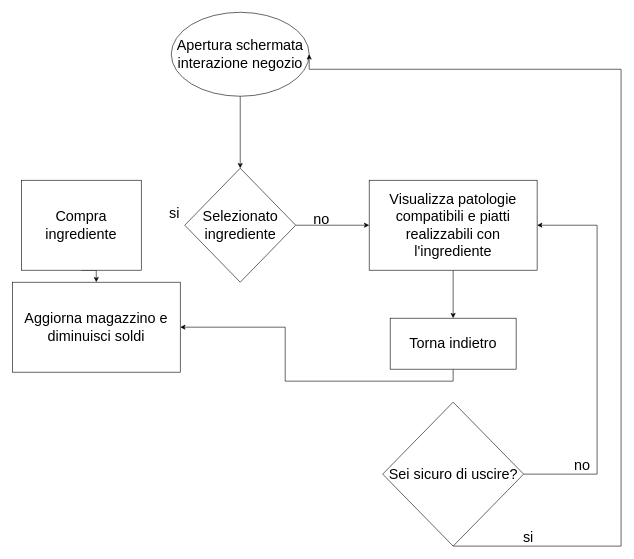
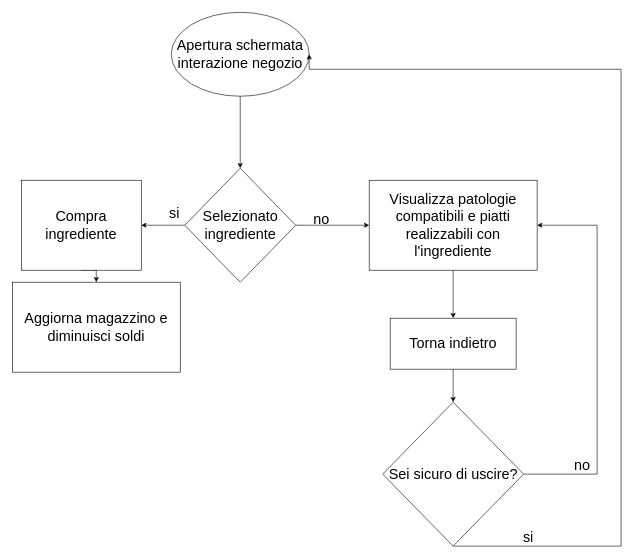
edge "Selezionato ingrediente" -> "Compra ingrediente": added
edge "Torna indietro" -> "Aggiorna magazzino e diminuisci soldi": now "Torna indietro" -> "Sei sicuro di uscire?"
